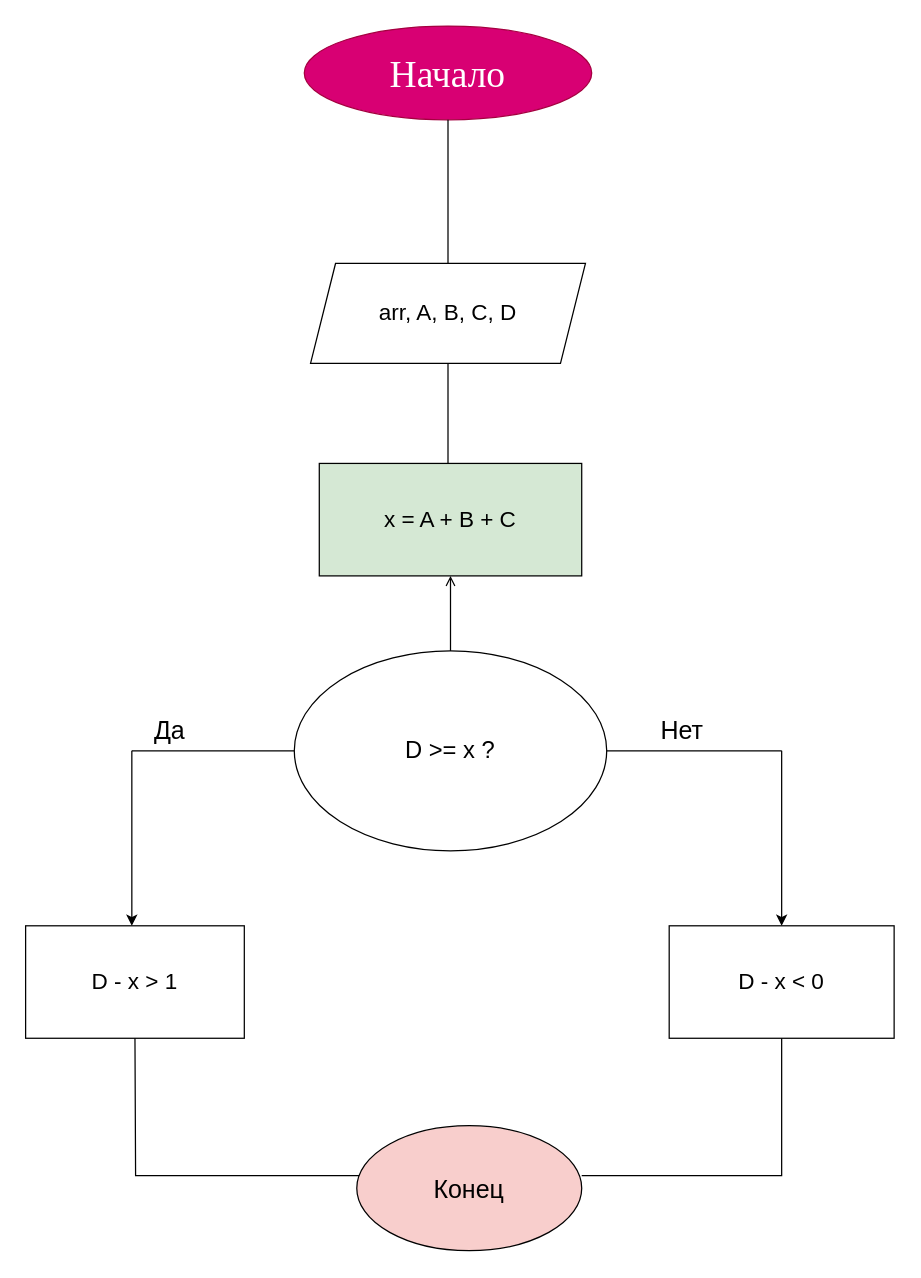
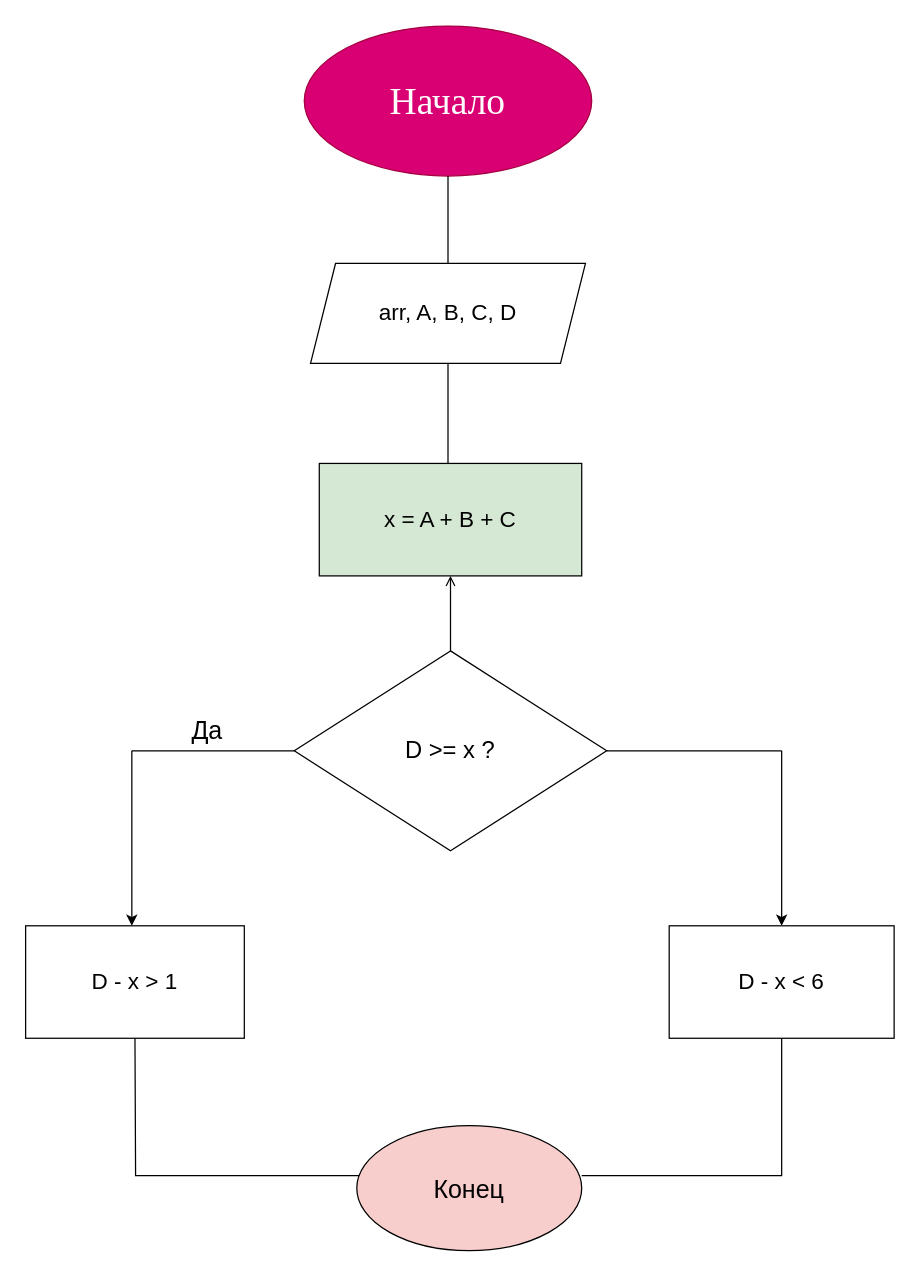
node "Начало": size 288x94 -> 288x150
node "Да": moved (169, 729) -> (207, 729)
node "Нет": removed
node "D >= x ?": shape ellipse -> diamond
node "D - x < 0": label "D - x < 0" -> "D - x < 6"
